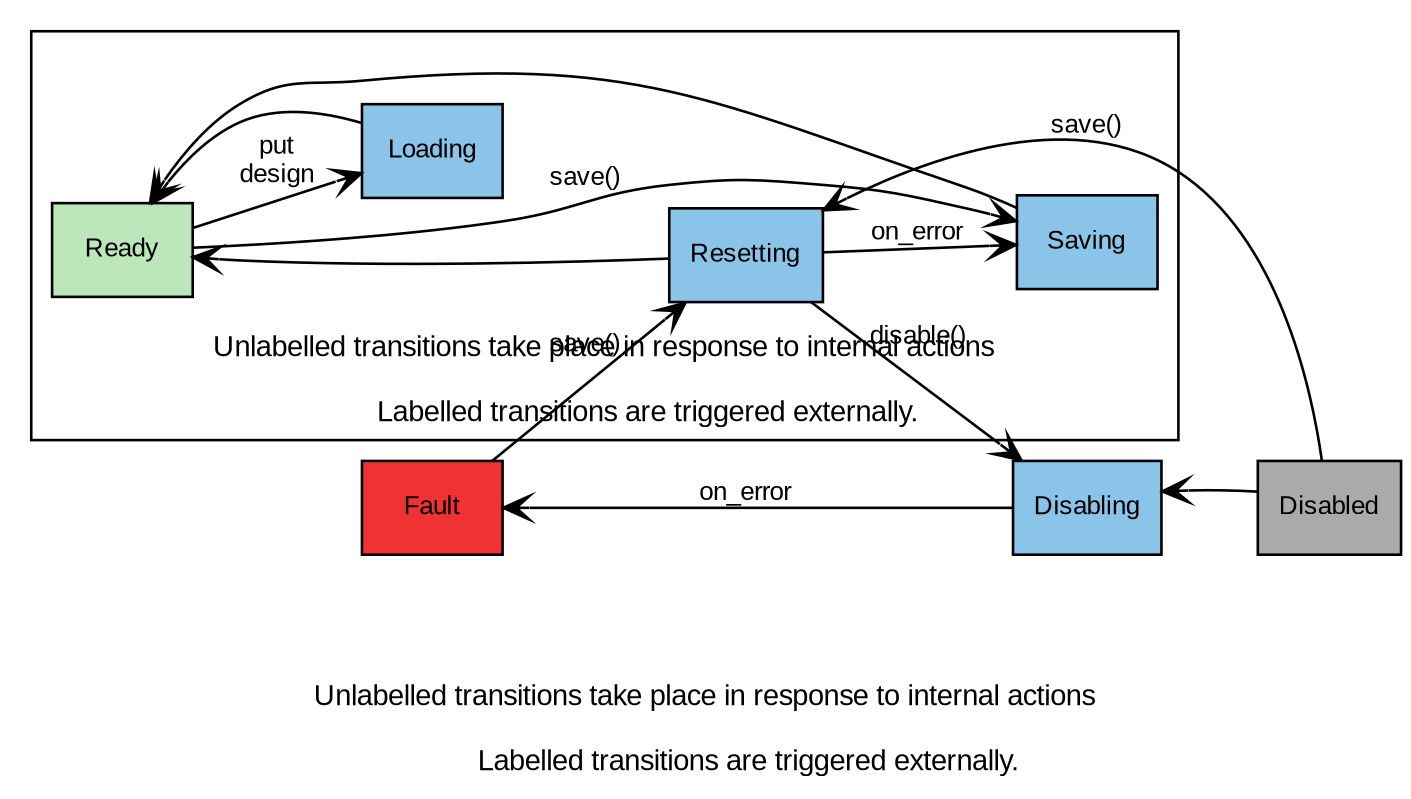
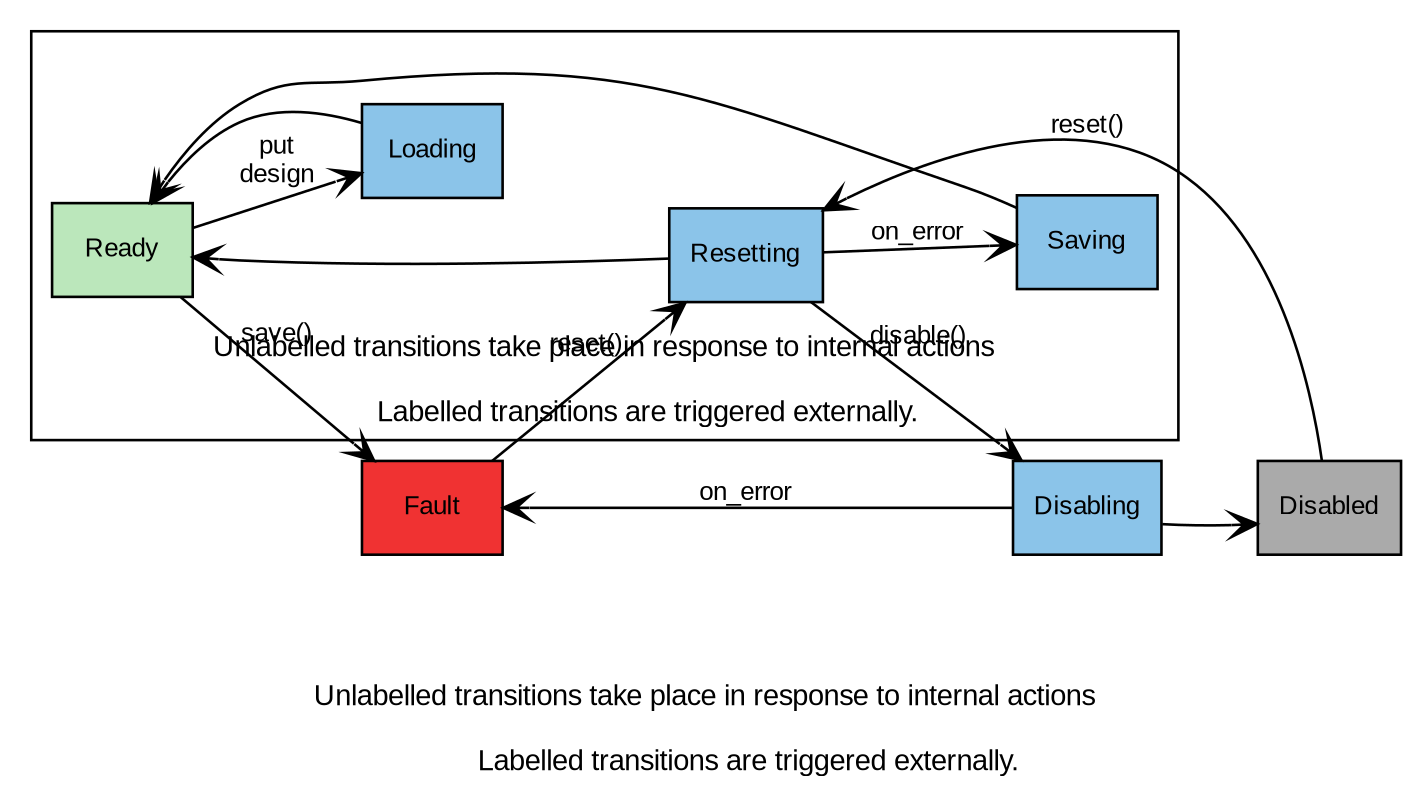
edge "Disabled" -> "Resetting": label "save()" -> "reset()"
edge "Ready" -> "Saving": now "Ready" -> "Fault"
edge "Fault" -> "Resetting": label "save()" -> "reset()"
edge "Disabled" -> "Disabling": reversed
